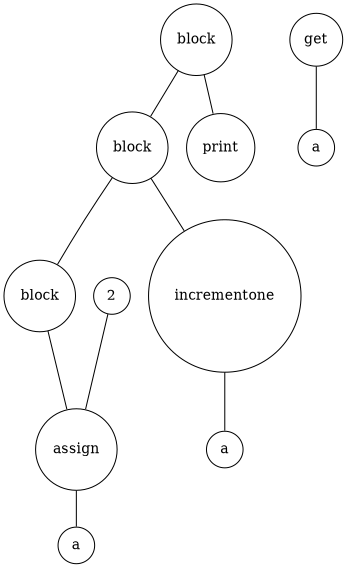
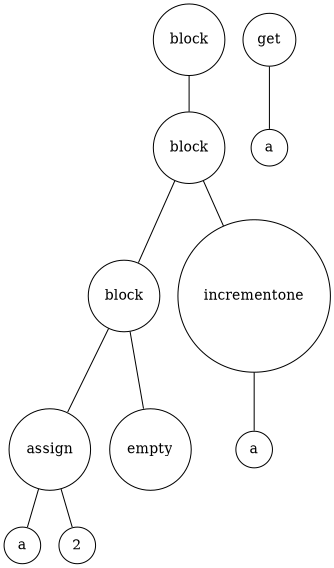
node "print": removed
edge "2" -> "assign": reversed
node "empty": added
